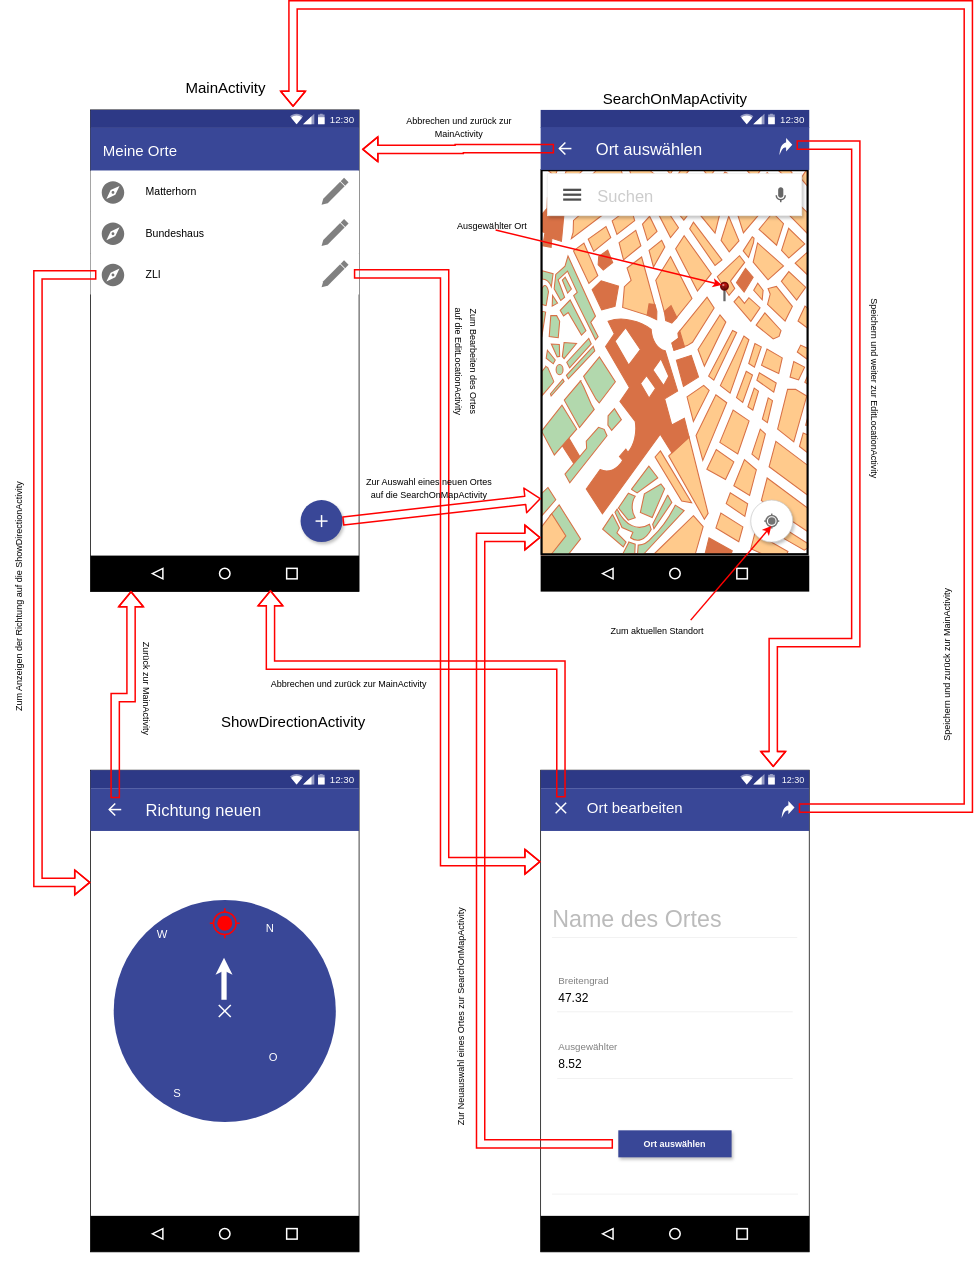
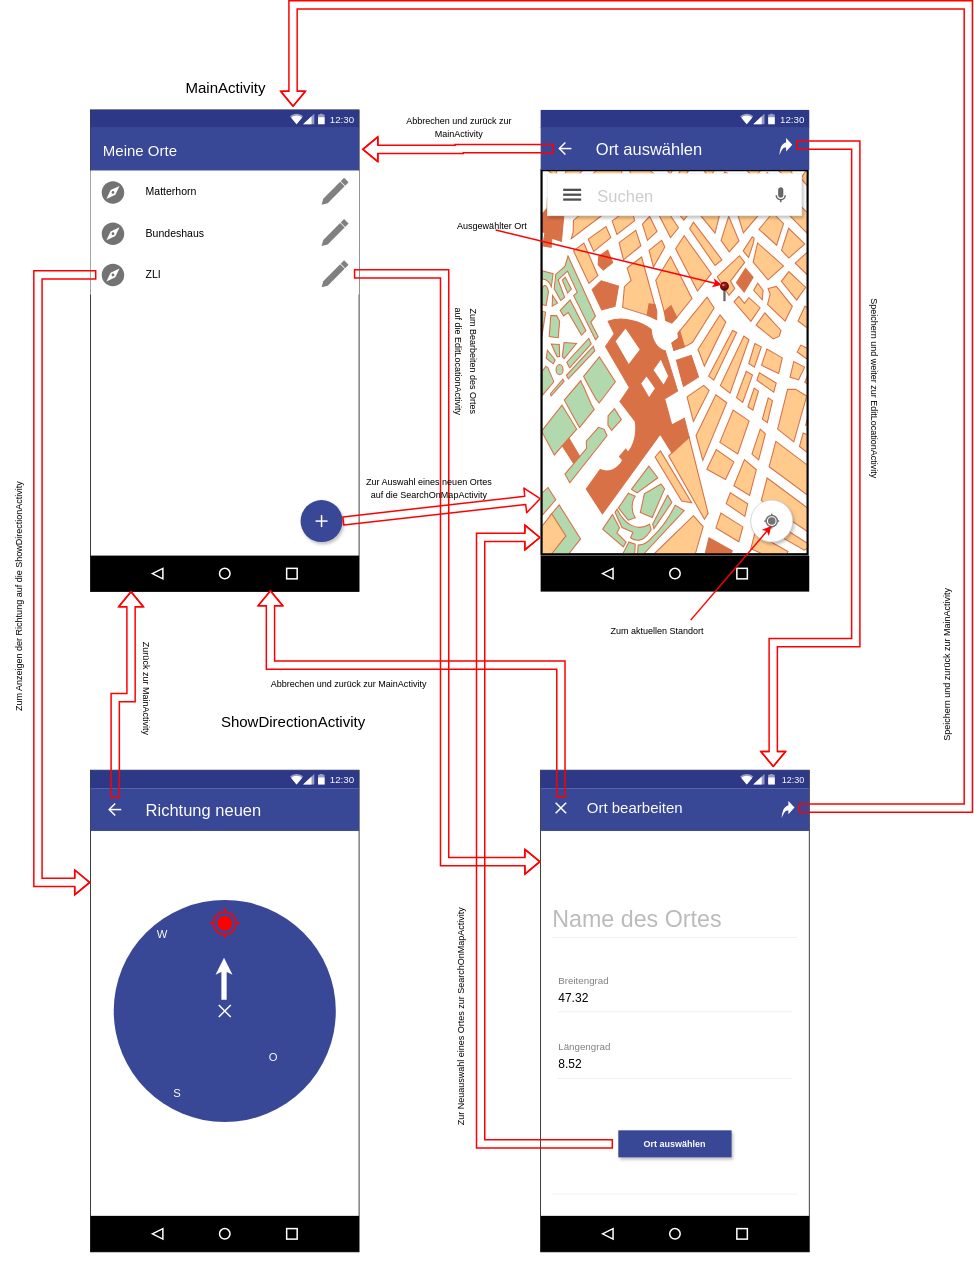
node "SearchOnMapActivity": removed
node "N": removed
node "Ausgewählter": label "Ausgewählter" -> "Längengrad"
